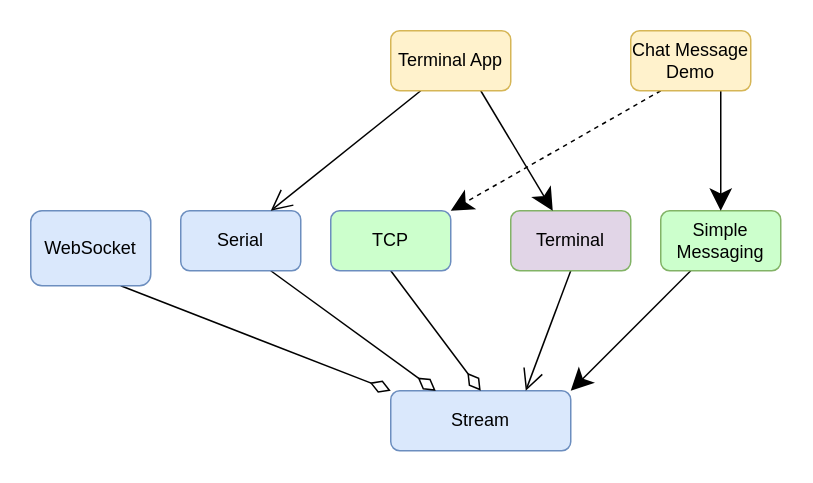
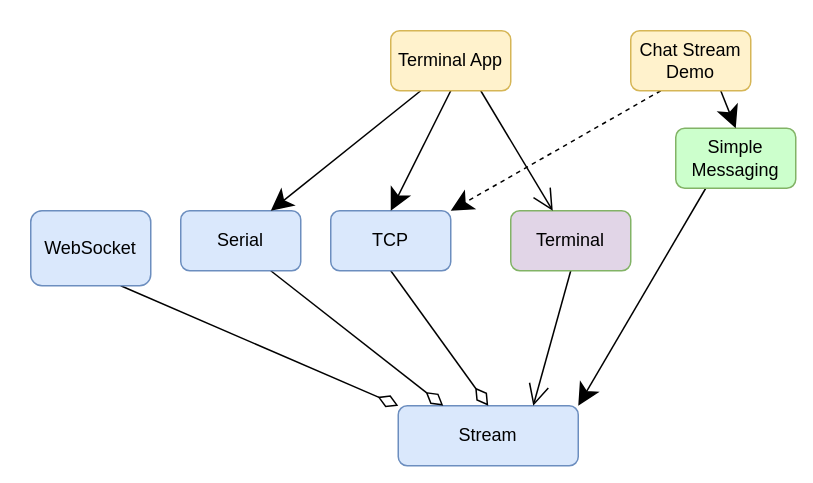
node "Chat Message Demo": label "Chat Message Demo" -> "Chat Stream Demo"
edge "Terminal App" -> "TCP": added
edge "Terminal App" -> "Terminal": arrowhead classic -> open
edge "Terminal App" -> "Serial": arrowhead open -> classic
node "TCP": fillcolor #ccffcc -> #dae8fc
node "Simple Messaging": moved (721, 241) -> (736, 158)
node "Stream": moved (481, 421) -> (488, 436)
